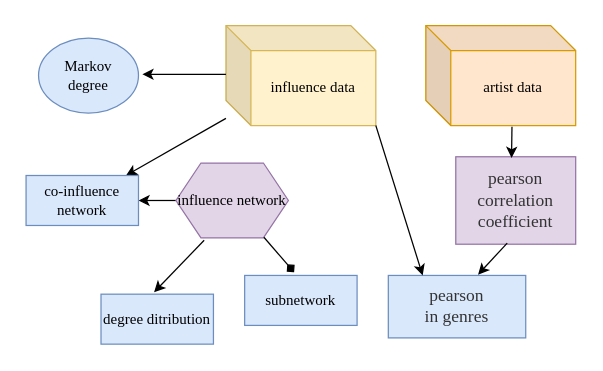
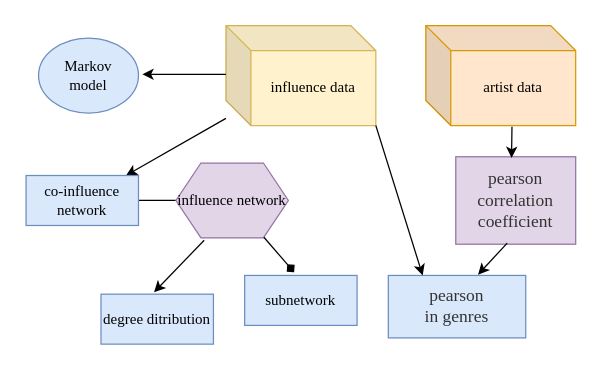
node "Markov degree": label "Markov degree" -> "Markov model"
edge "influence network" -> "co-influence network": arrowhead classic -> none
